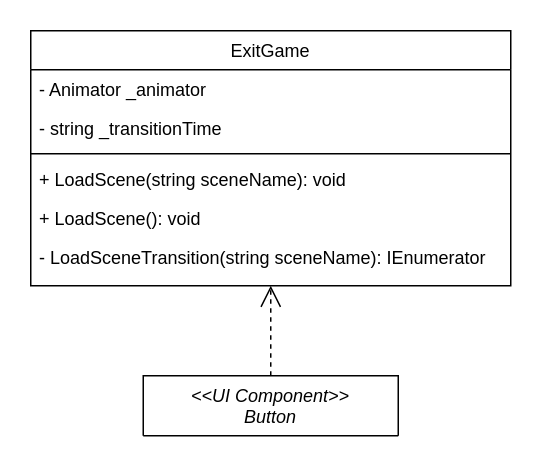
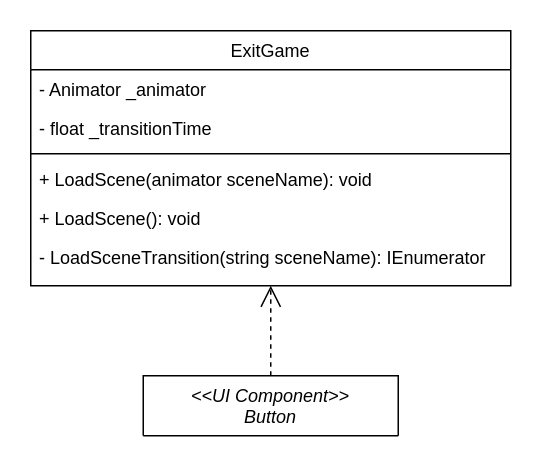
node "- string _transitionTime": label "- string _transitionTime" -> "- float _transitionTime"
node "+ LoadScene(string sceneName): void": label "+ LoadScene(string sceneName): void" -> "+ LoadScene(animator sceneName): void"
